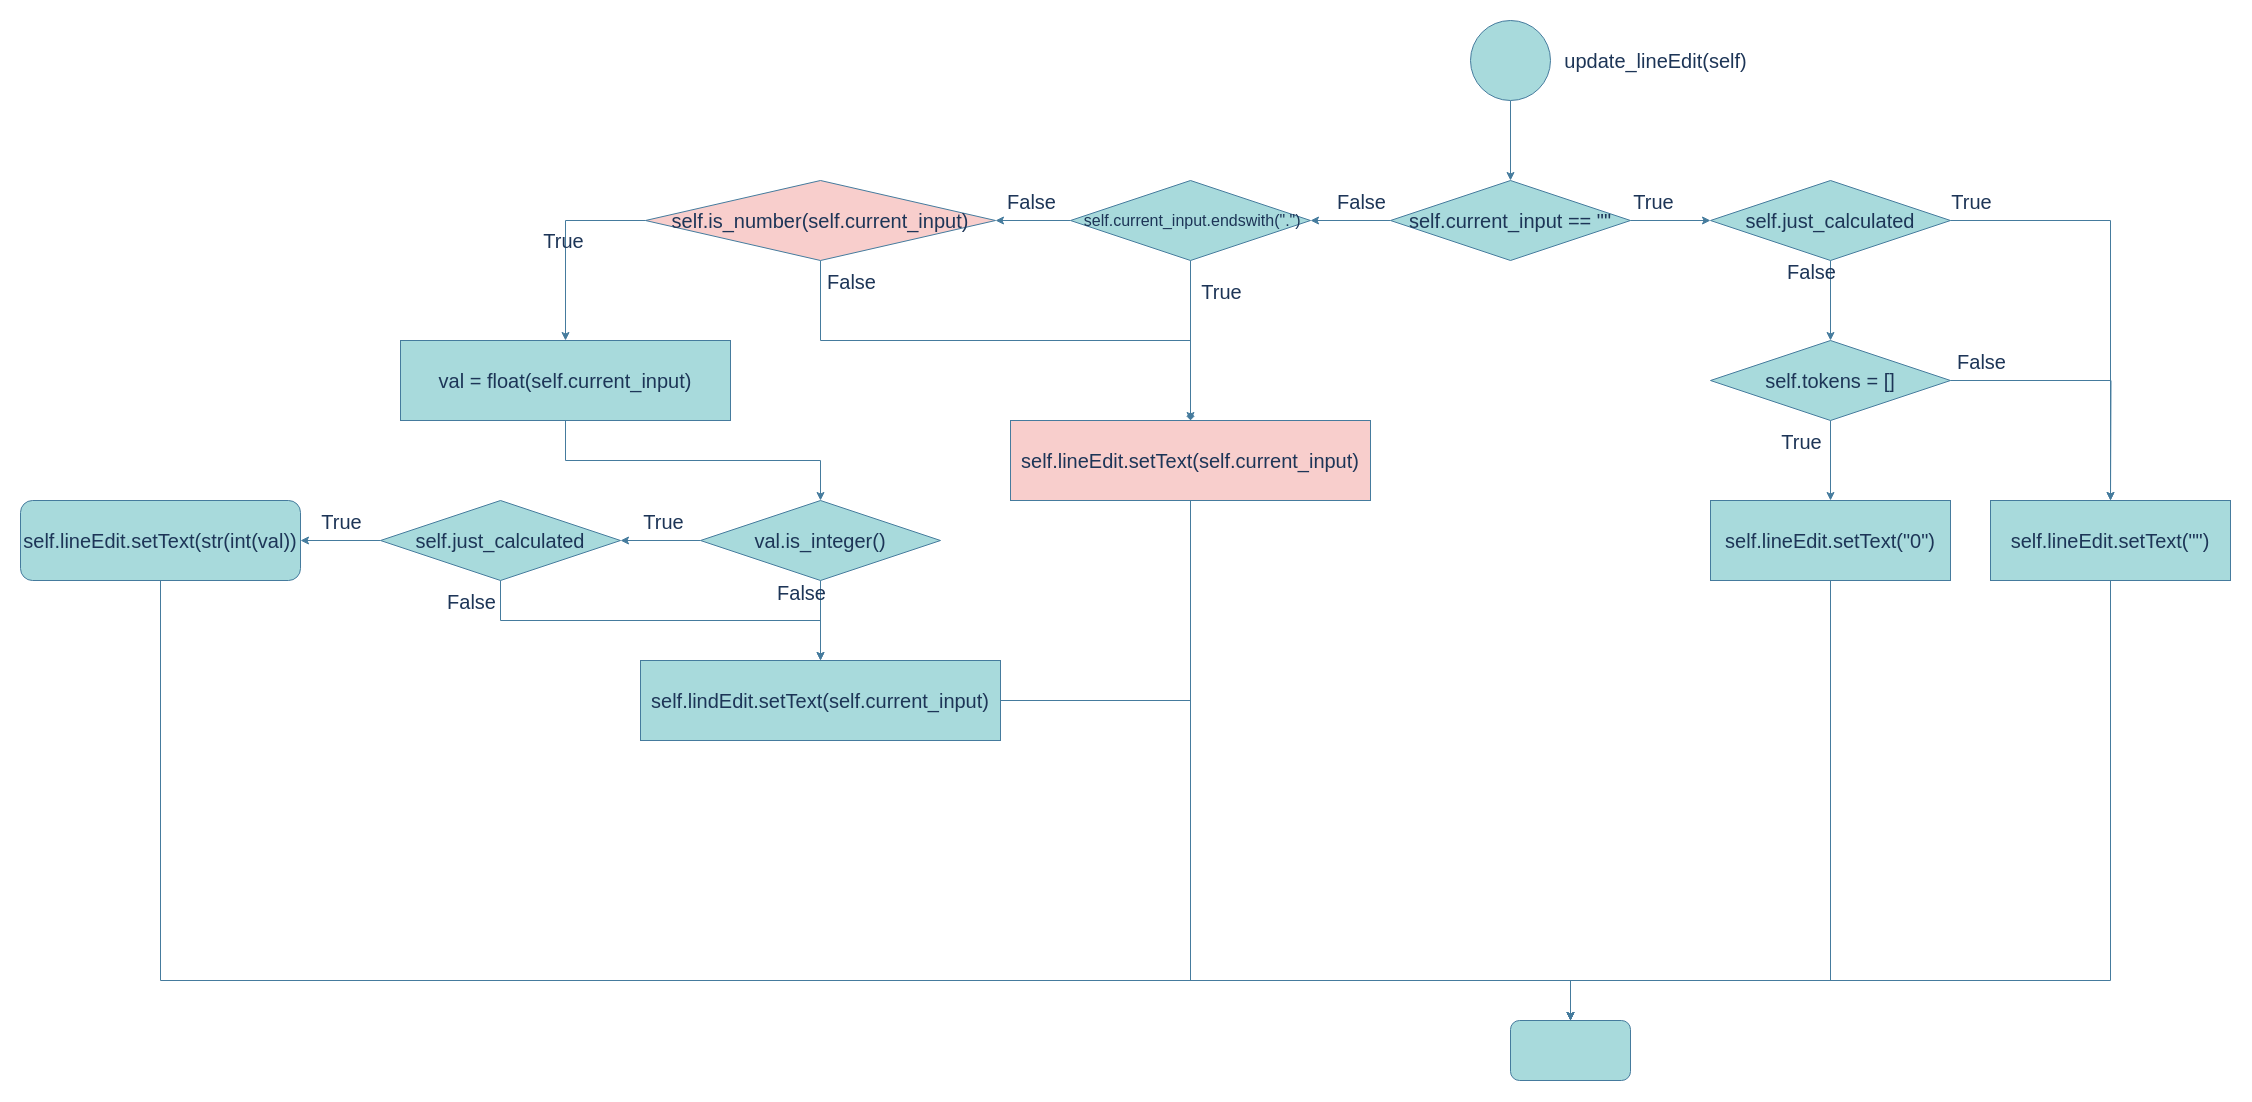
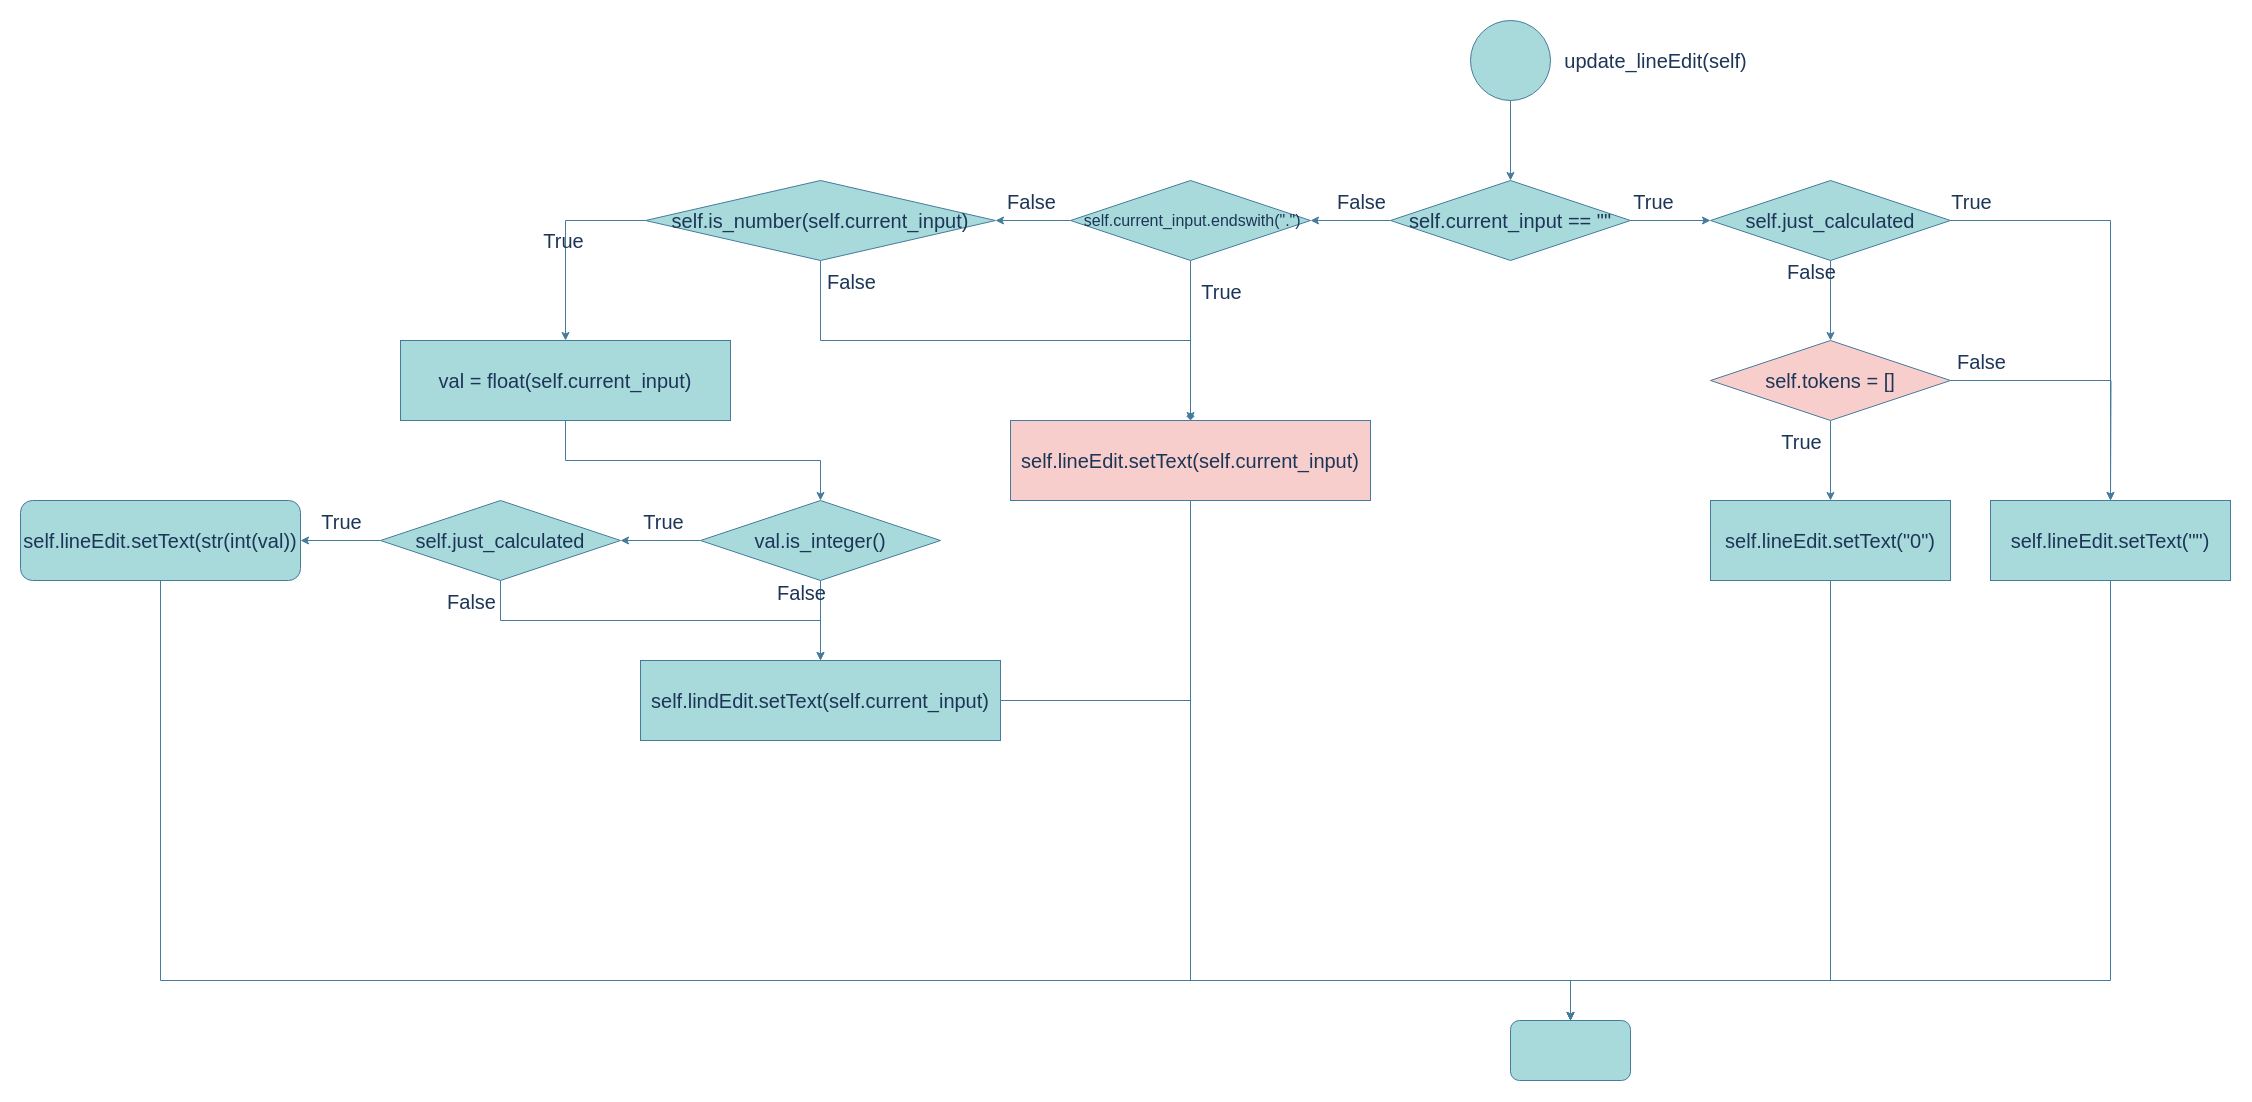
node "self.is_number(self.current_input)": fillcolor #f8cecc -> #a8dadc
node "self.tokens = []": fillcolor #a8dadc -> #f8cecc
